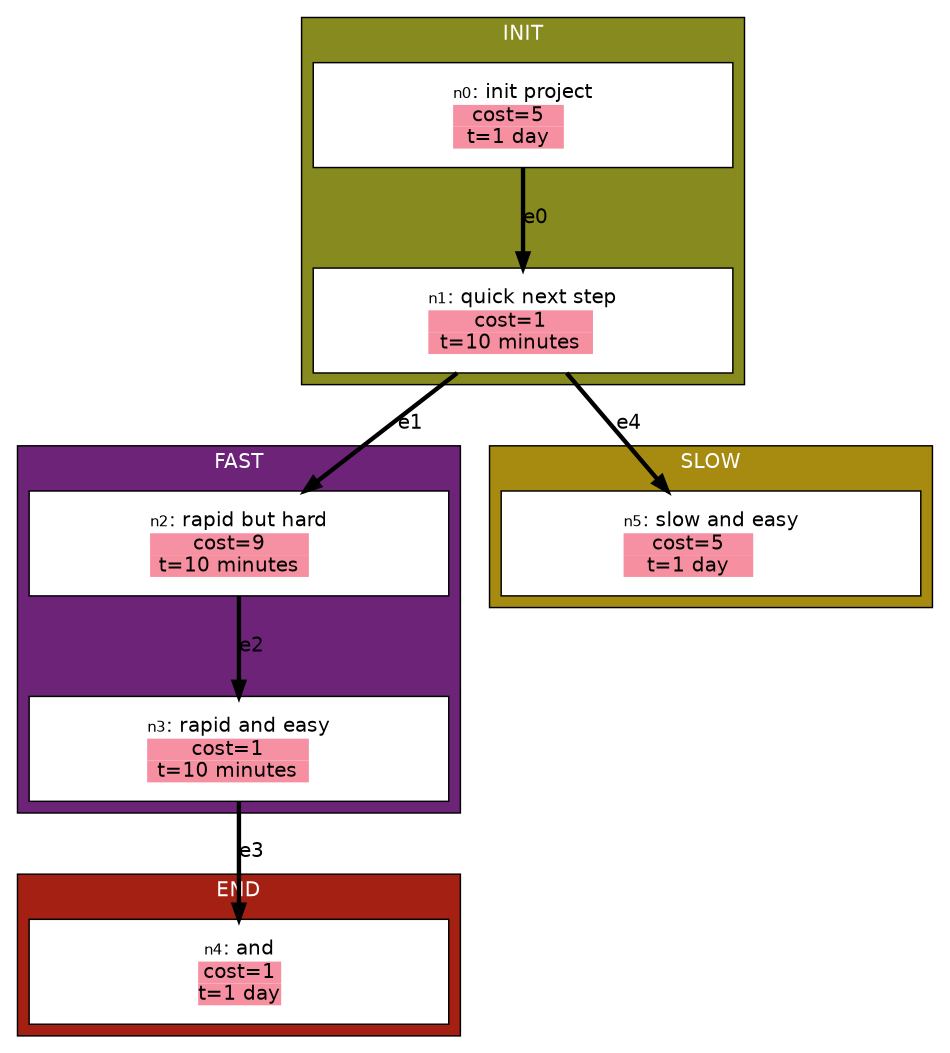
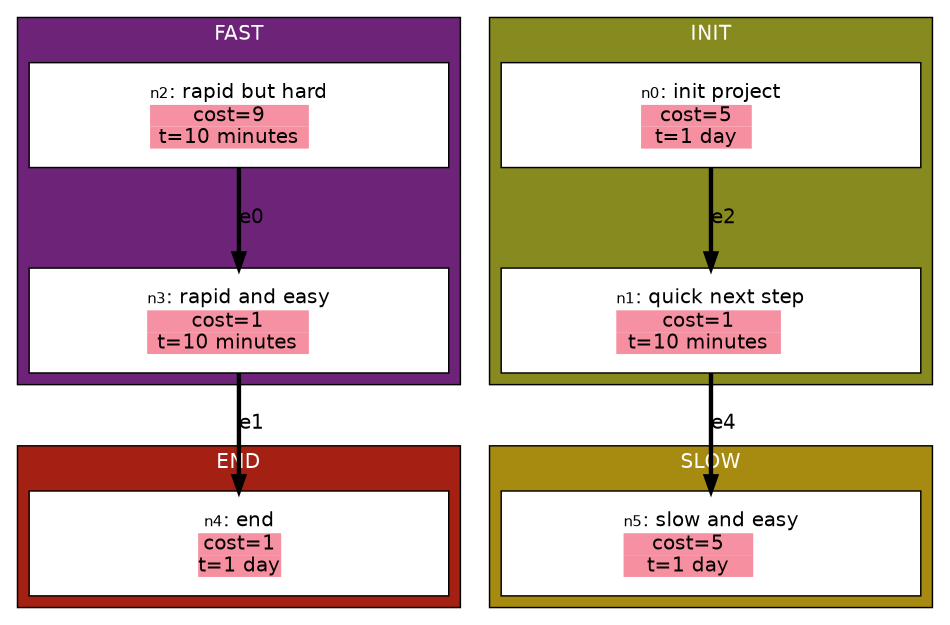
edge "n0" -> "n1": label "e0" -> "e2"
edge "n1" -> "n2": removed, label "e1"
edge "n2" -> "n3": label "e2" -> "e0"
edge "n3" -> "n4": label "e3" -> "e1"
node "n4": text ": and" -> ": end"
